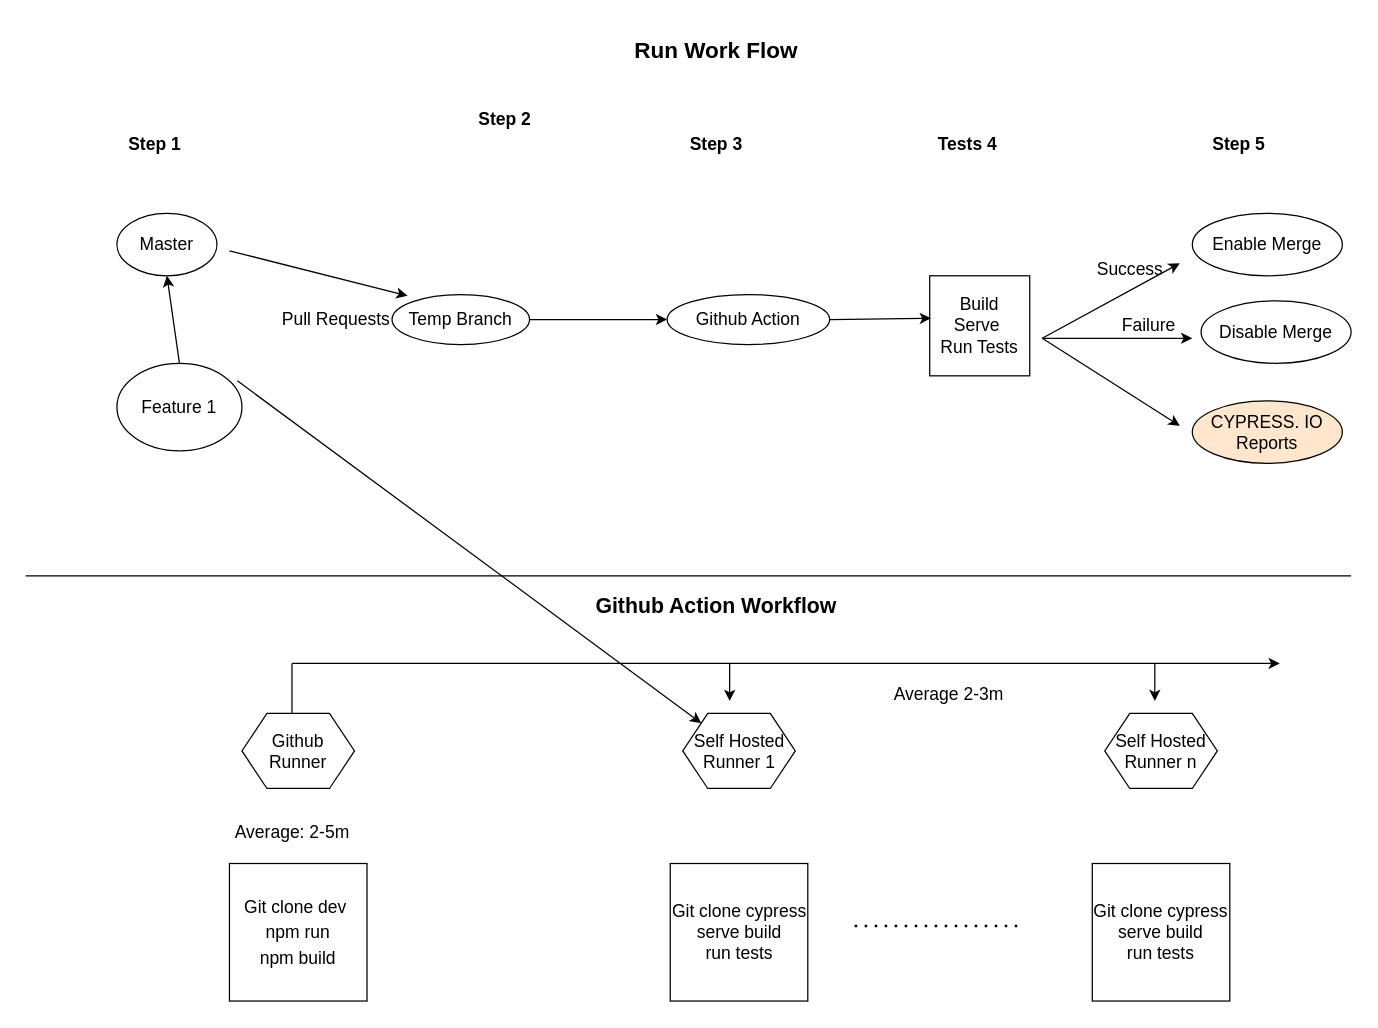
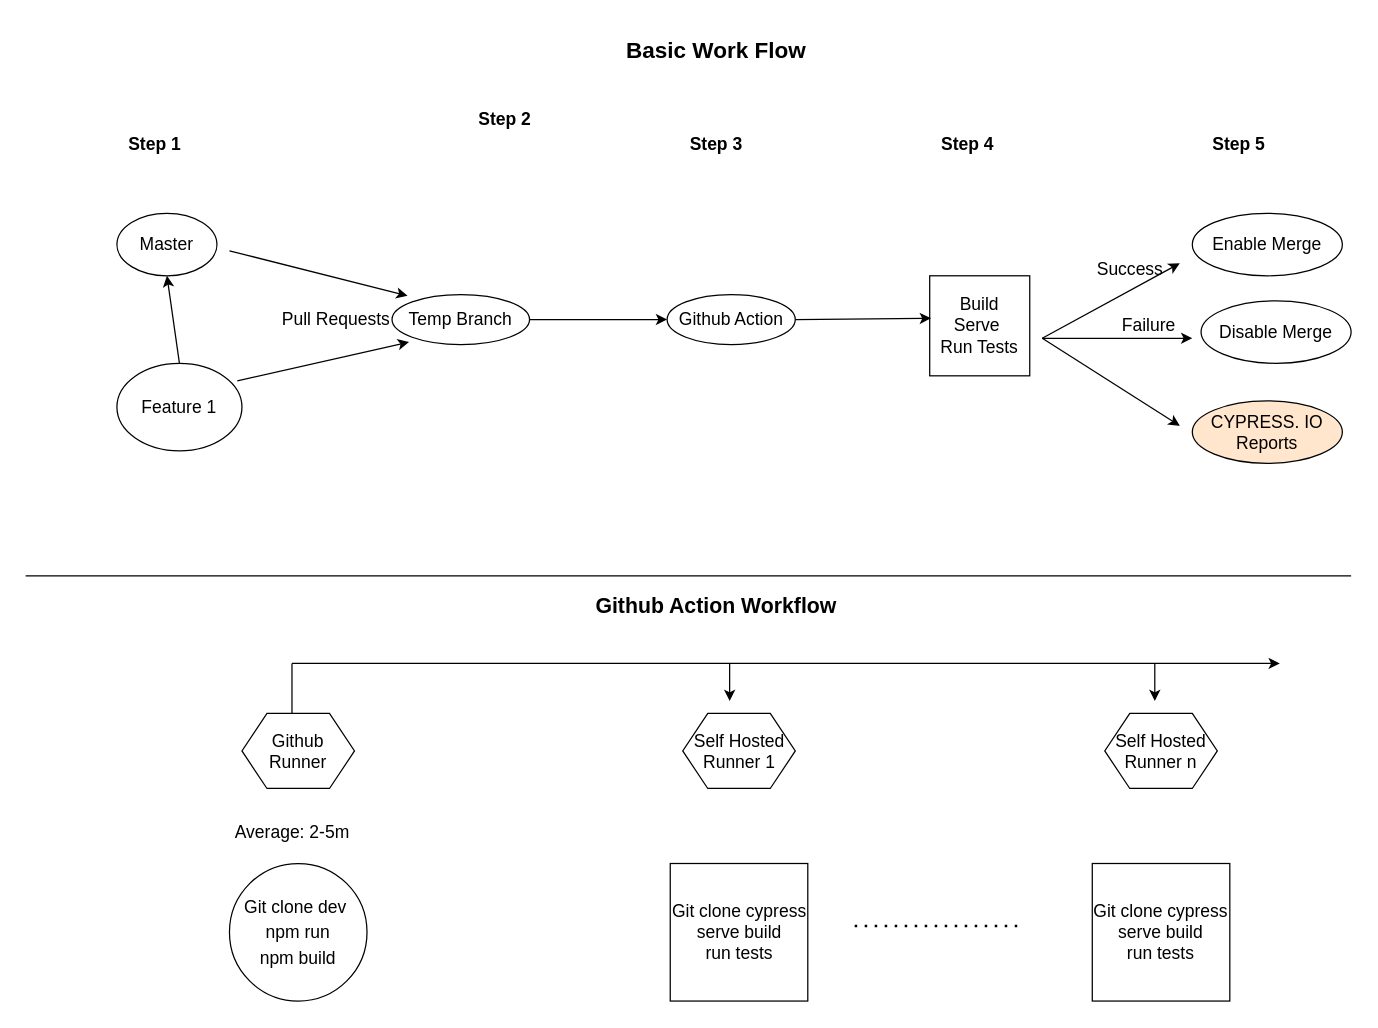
node "Run Work Flow": label "Run Work Flow" -> "Basic Work Flow"
node "Tests 4": label "Tests 4" -> "Step 4"
node "Github Action": size 163x50 -> 128x50
edge "Feature 1" -> "Self Hosted Runner 1": now "Feature 1" -> "Pull Requests"
node "Average 2-3m": removed
node "Git clone dev npm run npm build": shape rectangle -> ellipse
